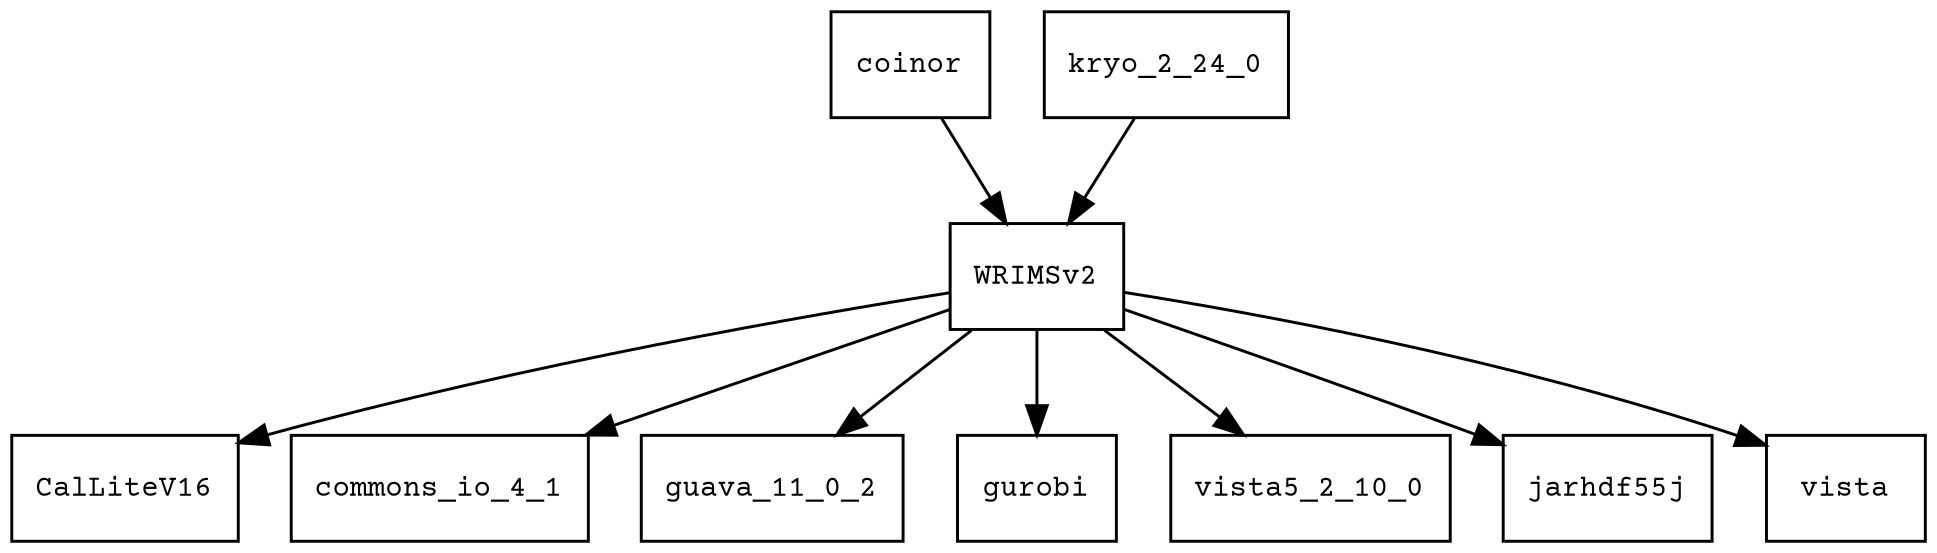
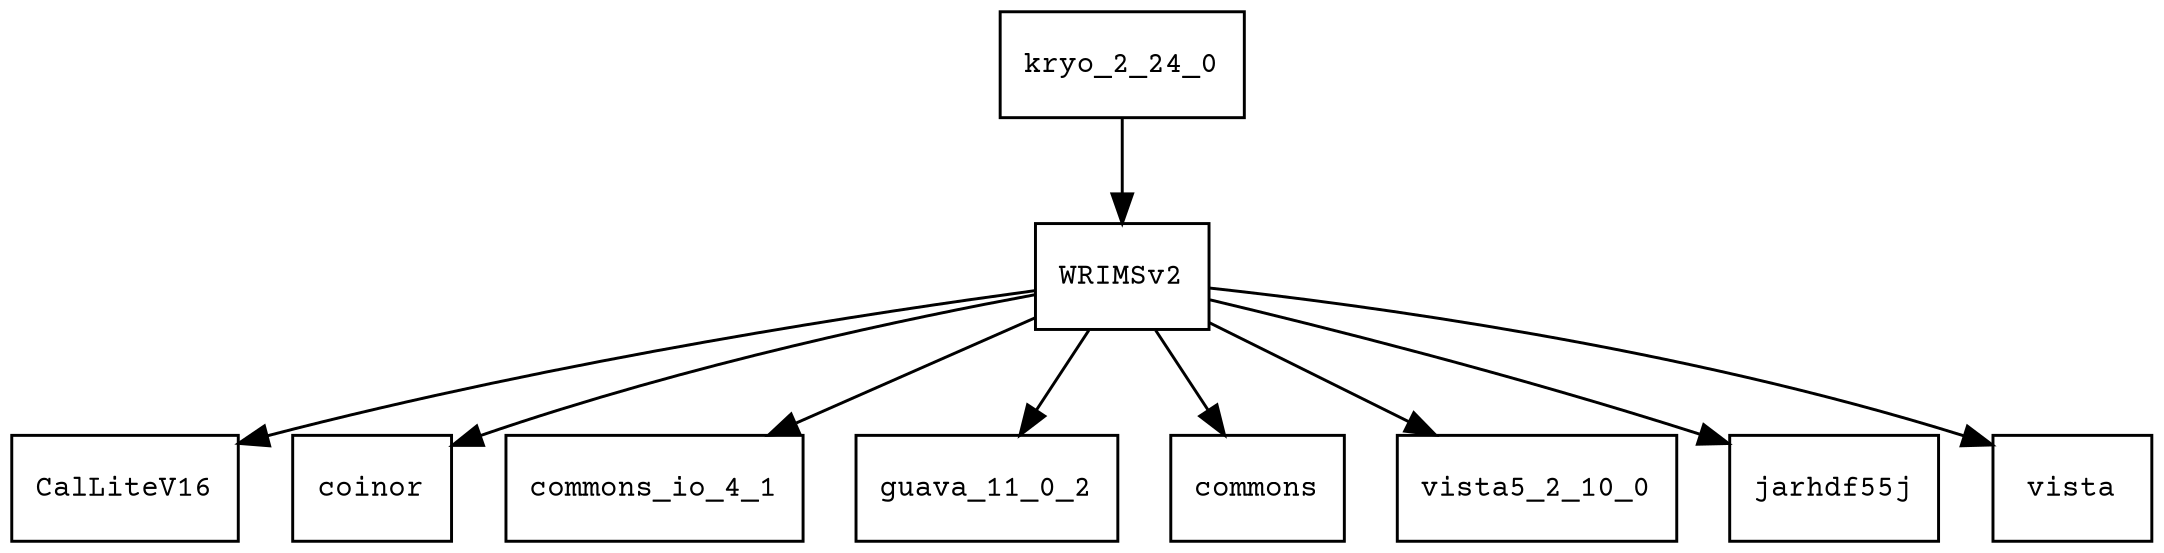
edge "coinor" -> "WRIMSv2": reversed
node "gurobi": label "gurobi" -> "commons"
